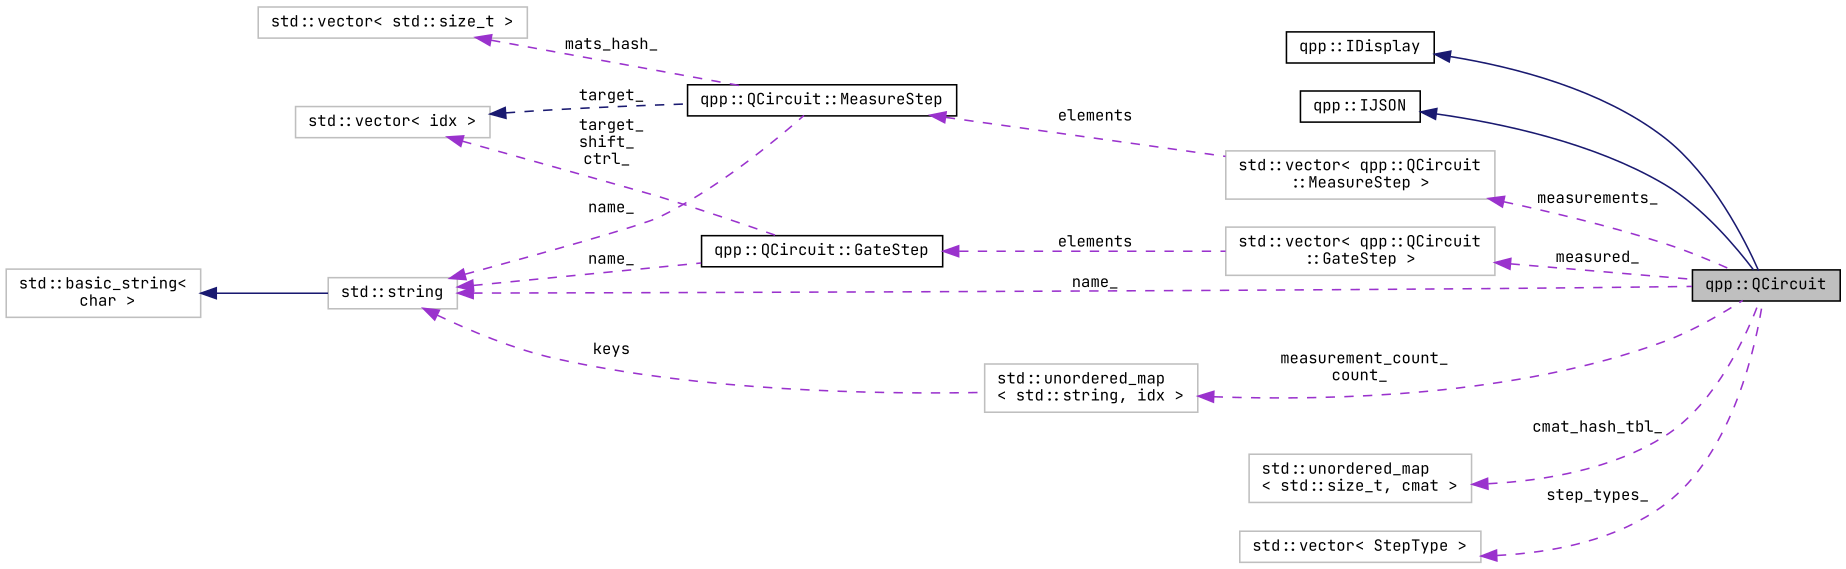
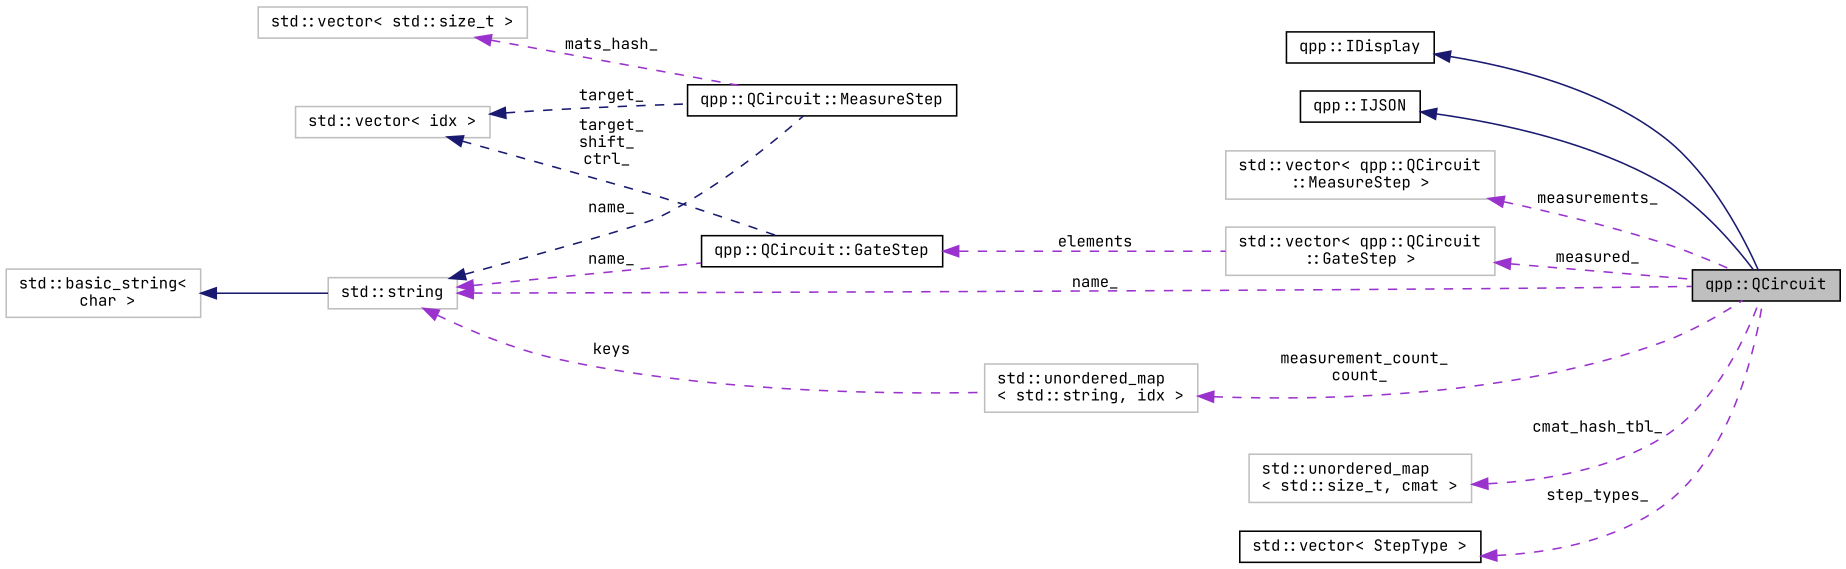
edge "std::vector< qpp::QCircuit ::MeasureStep >" -> "qpp::QCircuit::MeasureStep": removed, label "elements"
edge "qpp::QCircuit::GateStep" -> "std::vector< idx >": color darkorchid3 -> midnightblue
edge "qpp::QCircuit::MeasureStep" -> "std::string": color darkorchid3 -> midnightblue
node "std::vector< StepType >": color grey75 -> black
